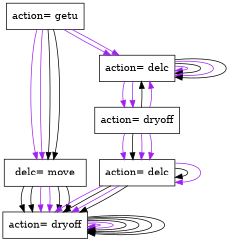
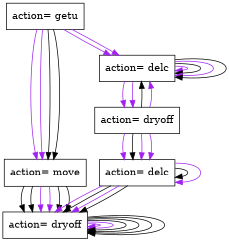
node "delc= move": label "delc= move" -> "action= move"
